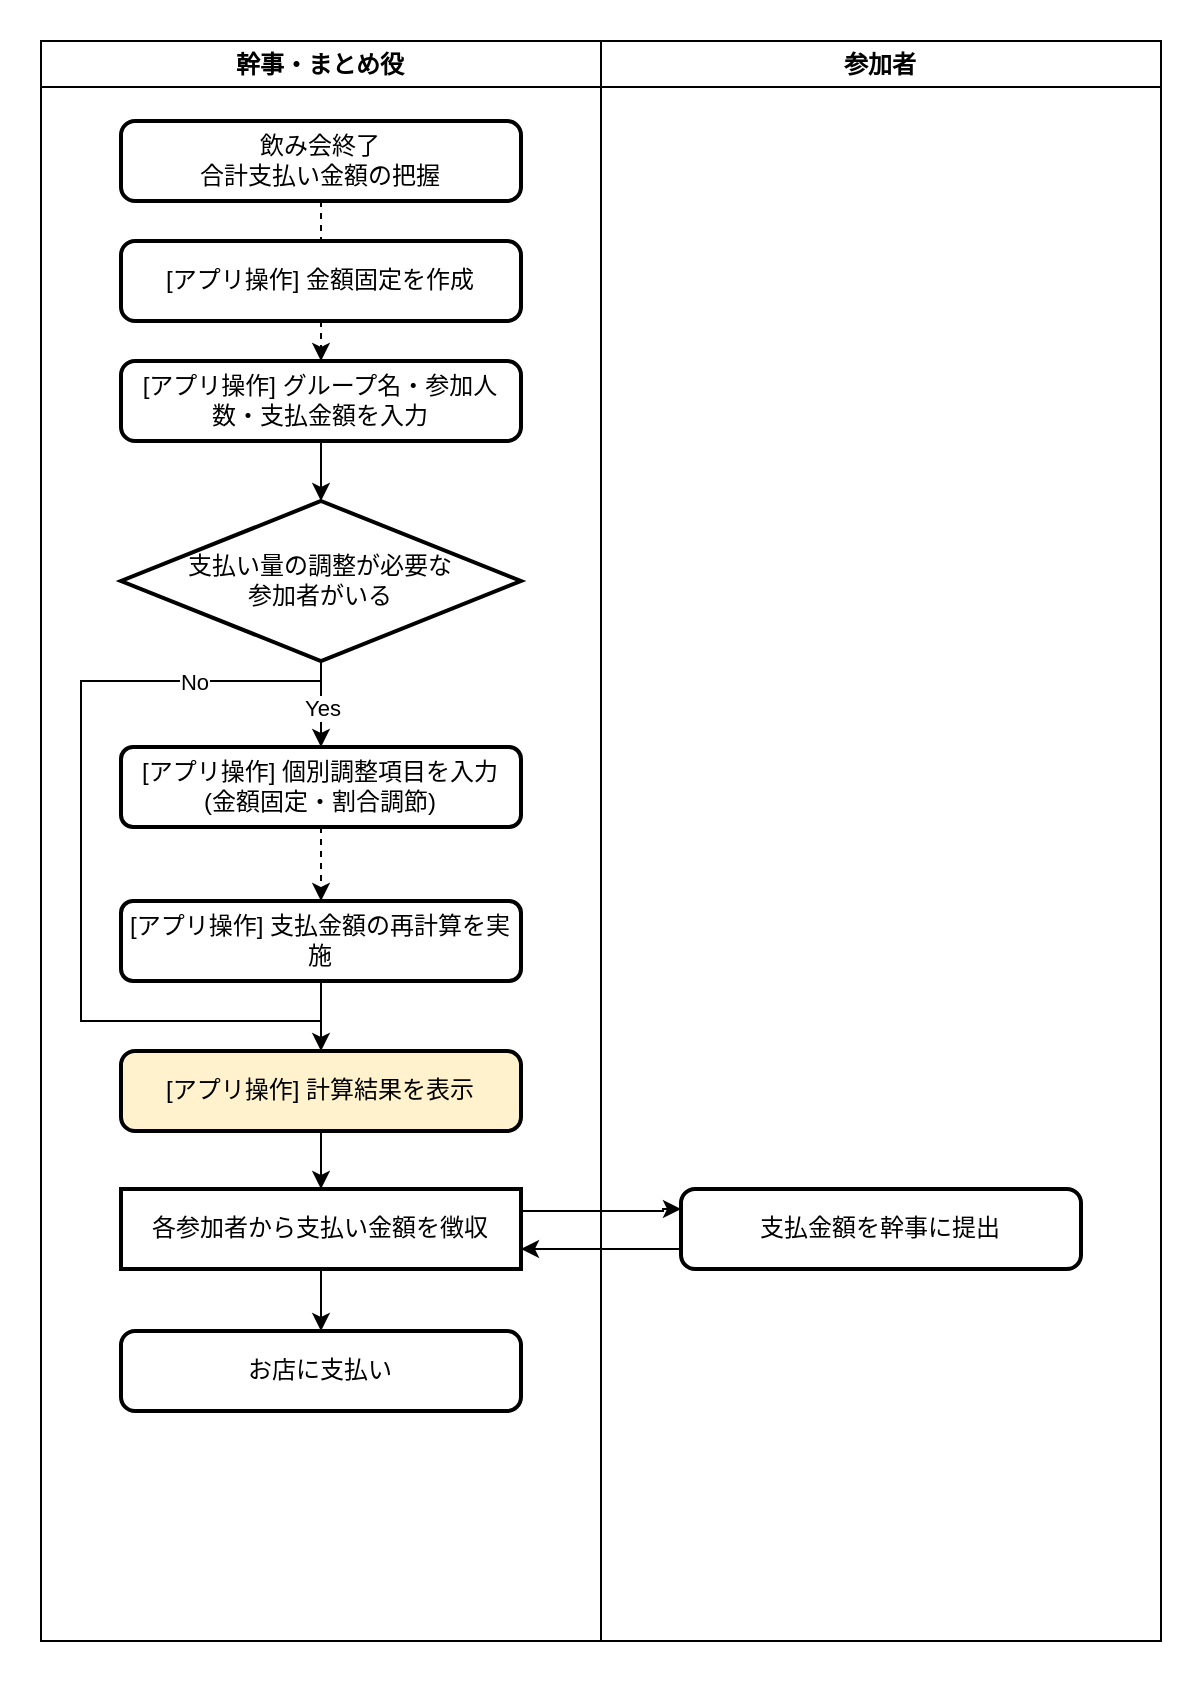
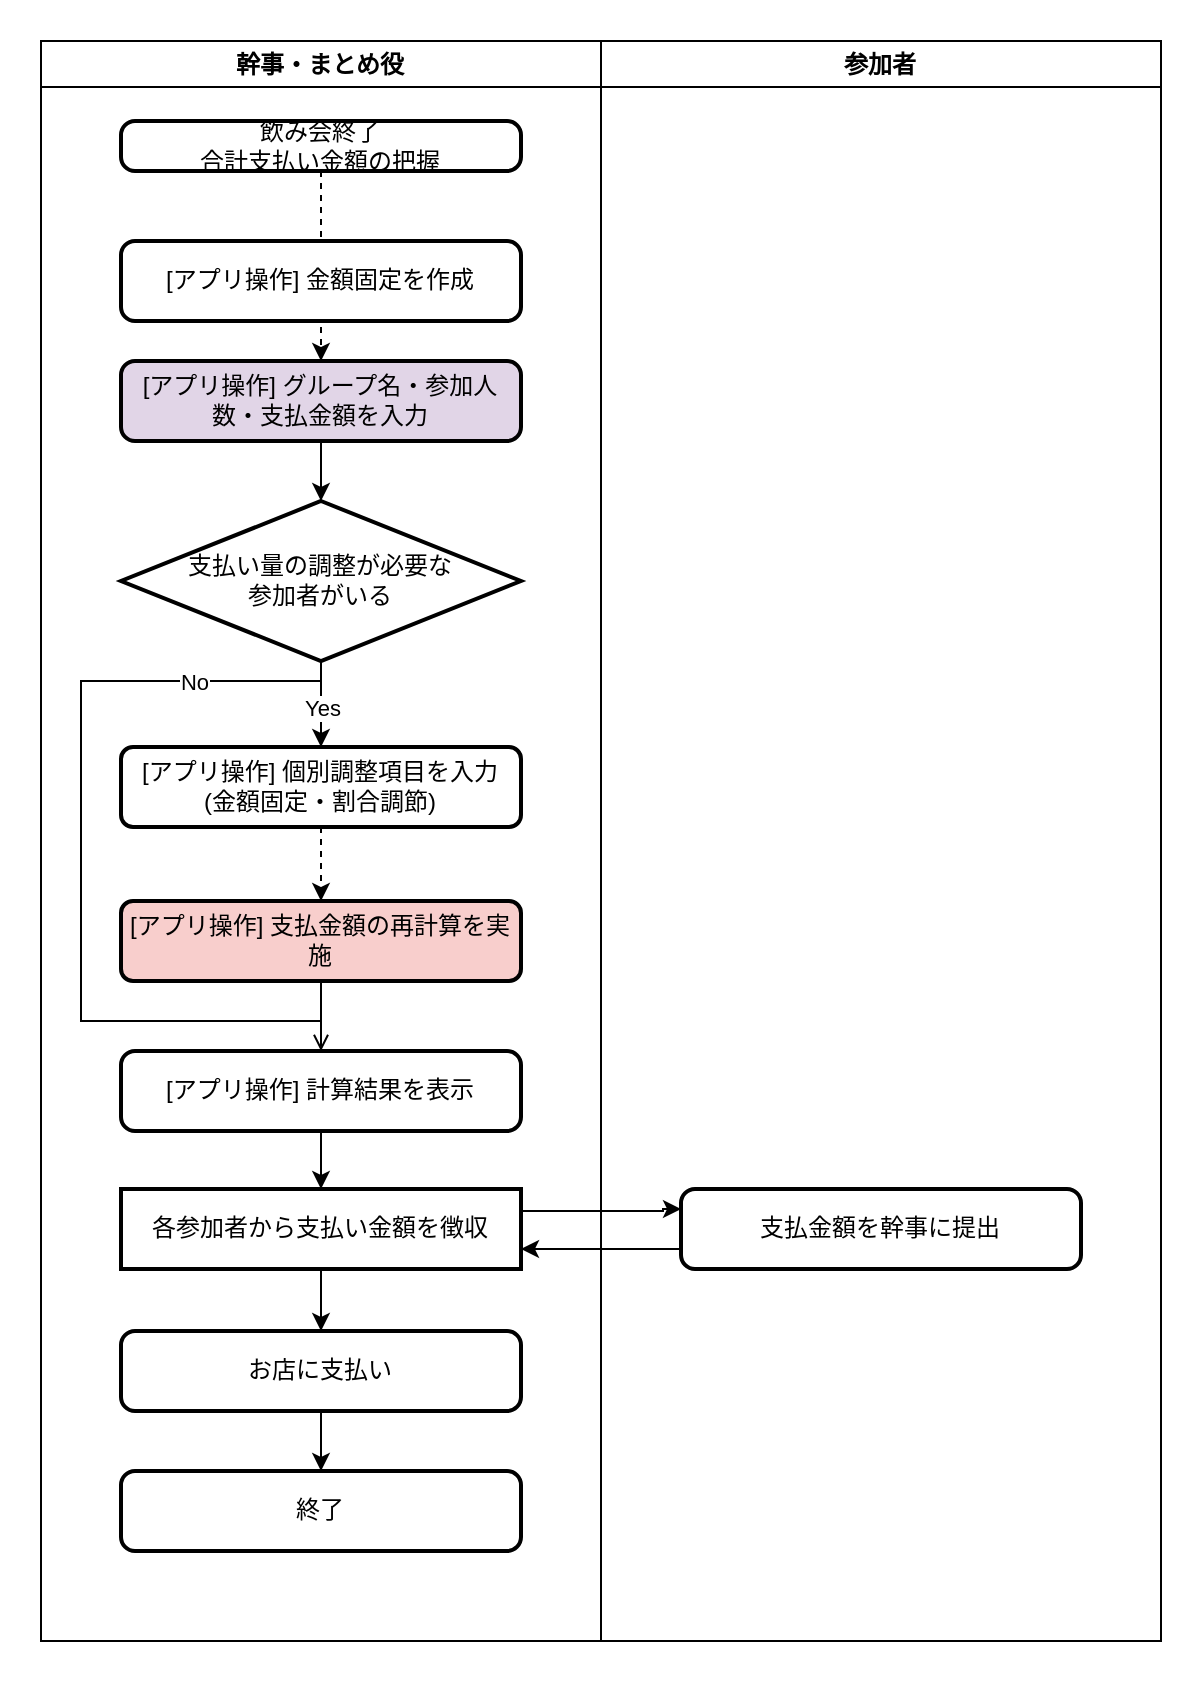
node "飲み会終了 合計支払い金額の把握": size 400x80 -> 400x50
node "[アプリ操作] グループ名・参加人数・支払金額を入力": fillcolor #ffffff -> #e1d5e7
node "[アプリ操作] 支払金額の再計算を実施": fillcolor #ffffff -> #f8cecc
edge "[アプリ操作] 支払金額の再計算を実施" -> "[アプリ操作] 計算結果を表示": arrowhead classic -> open
node "[アプリ操作] 計算結果を表示": fillcolor #fff2cc -> #ffffff
edge "お店に支払い" -> "終了": added
node "終了": added
